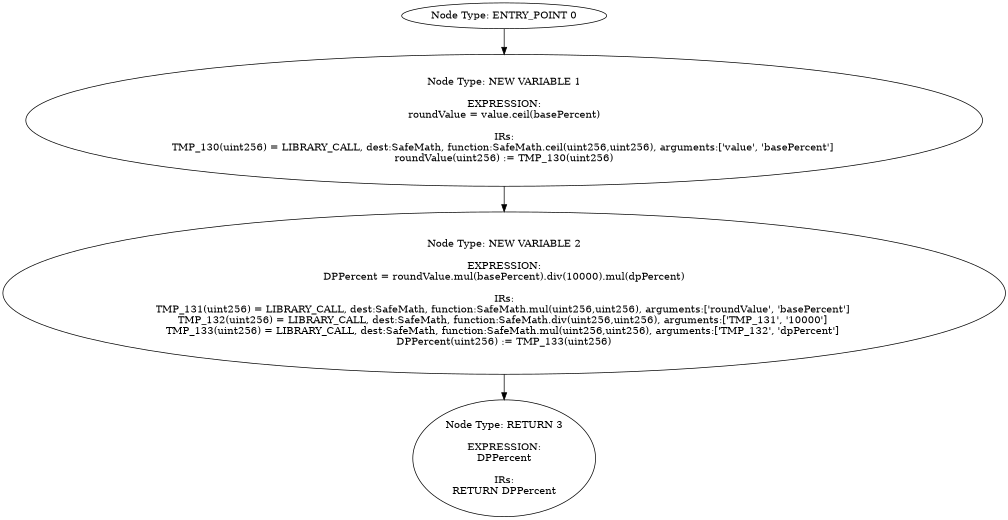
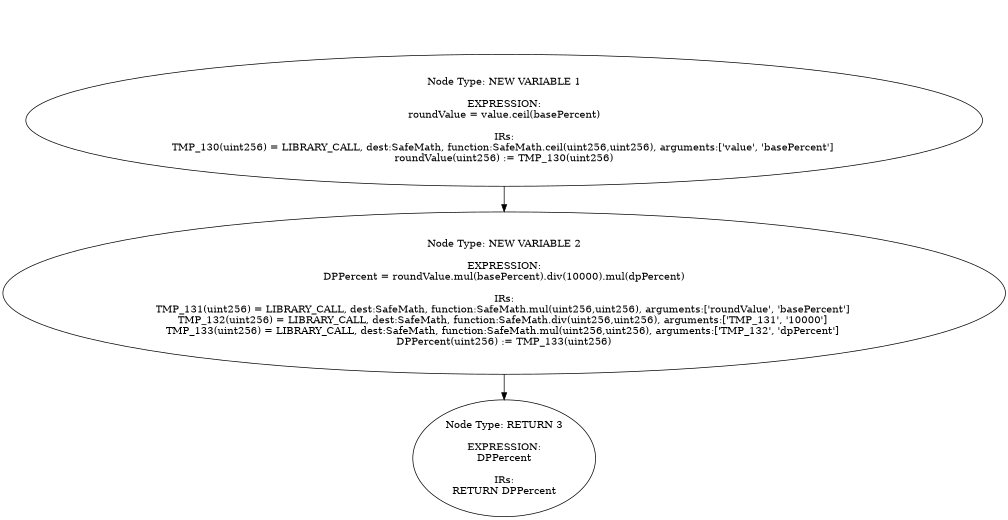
node "Node Type: ENTRY_POINT 0": removed
